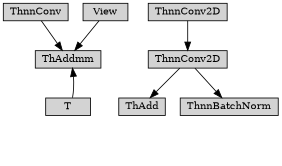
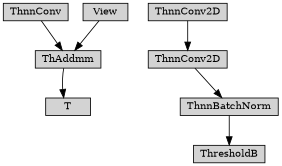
edge "T" -> "ThAddmm": reversed
node "ThAdd": removed
node "ThresholdB": added
